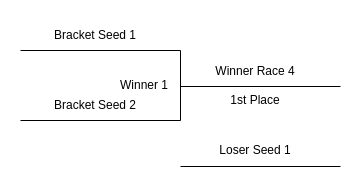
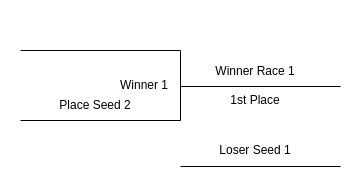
node "Bracket Seed 1": removed
node "Winner Race 4": label "Winner Race 4" -> "Winner Race 1"
node "Bracket Seed 2": label "Bracket Seed 2" -> "Place Seed 2"
